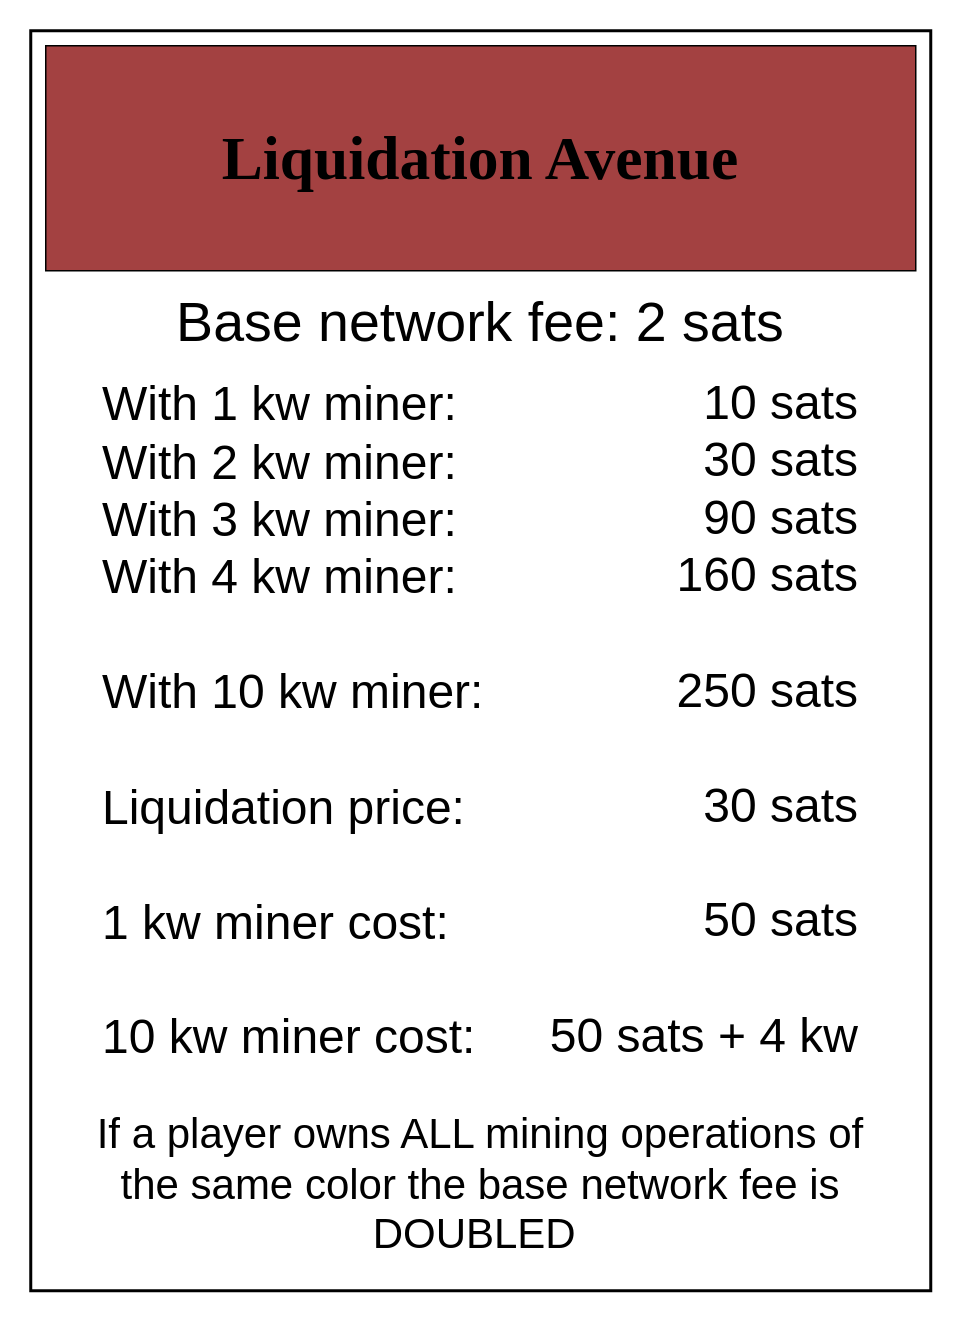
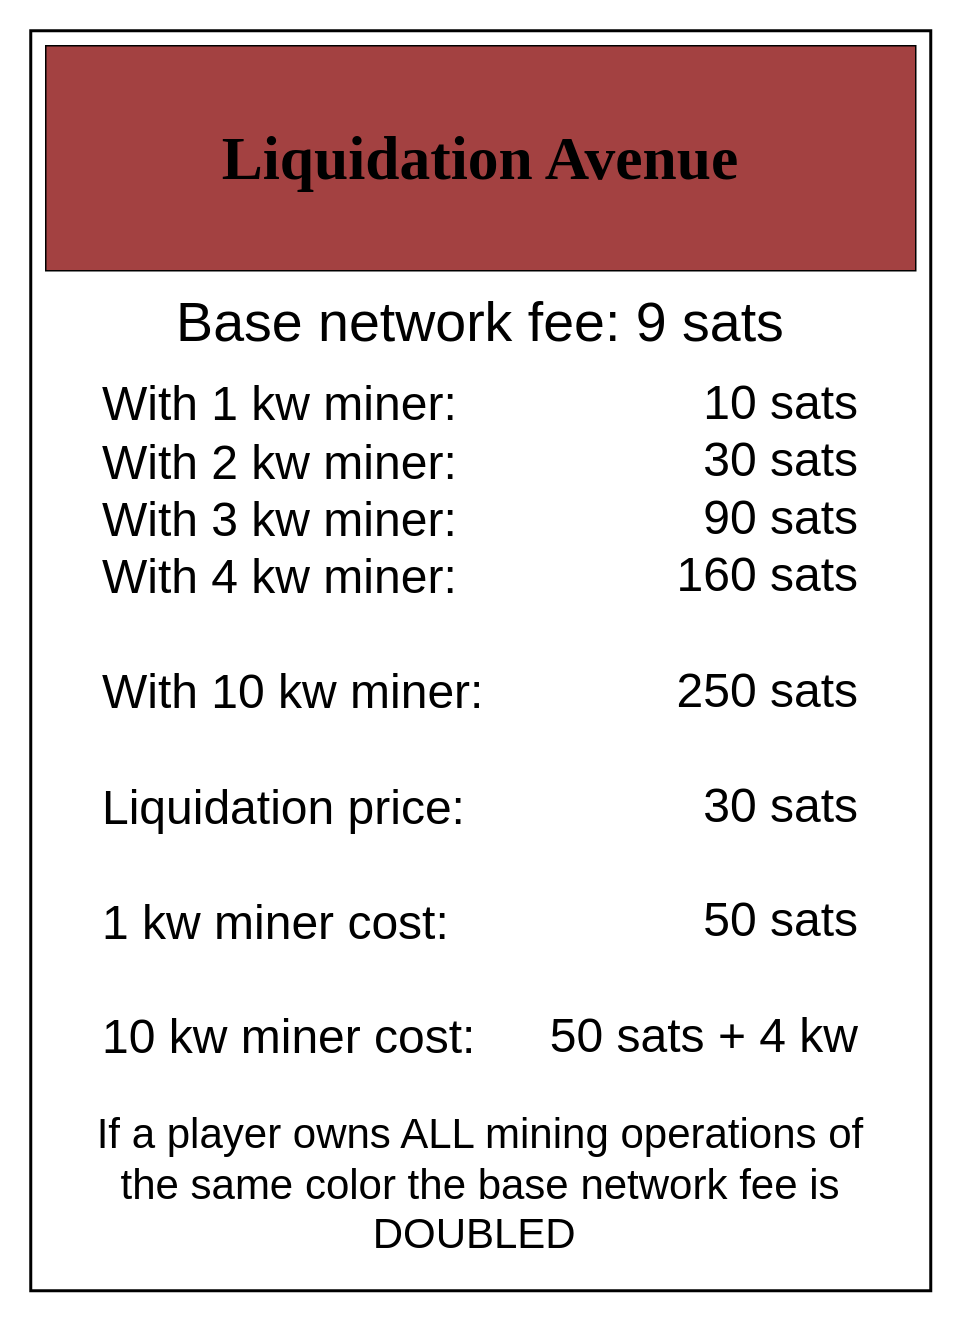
node "Base network fee: 2 sats": label "Base network fee: 2 sats" -> "Base network fee: 9 sats"
